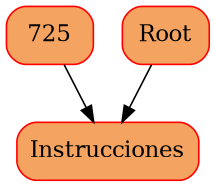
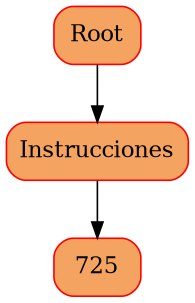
edge "725" -> "Instrucciones": reversed
